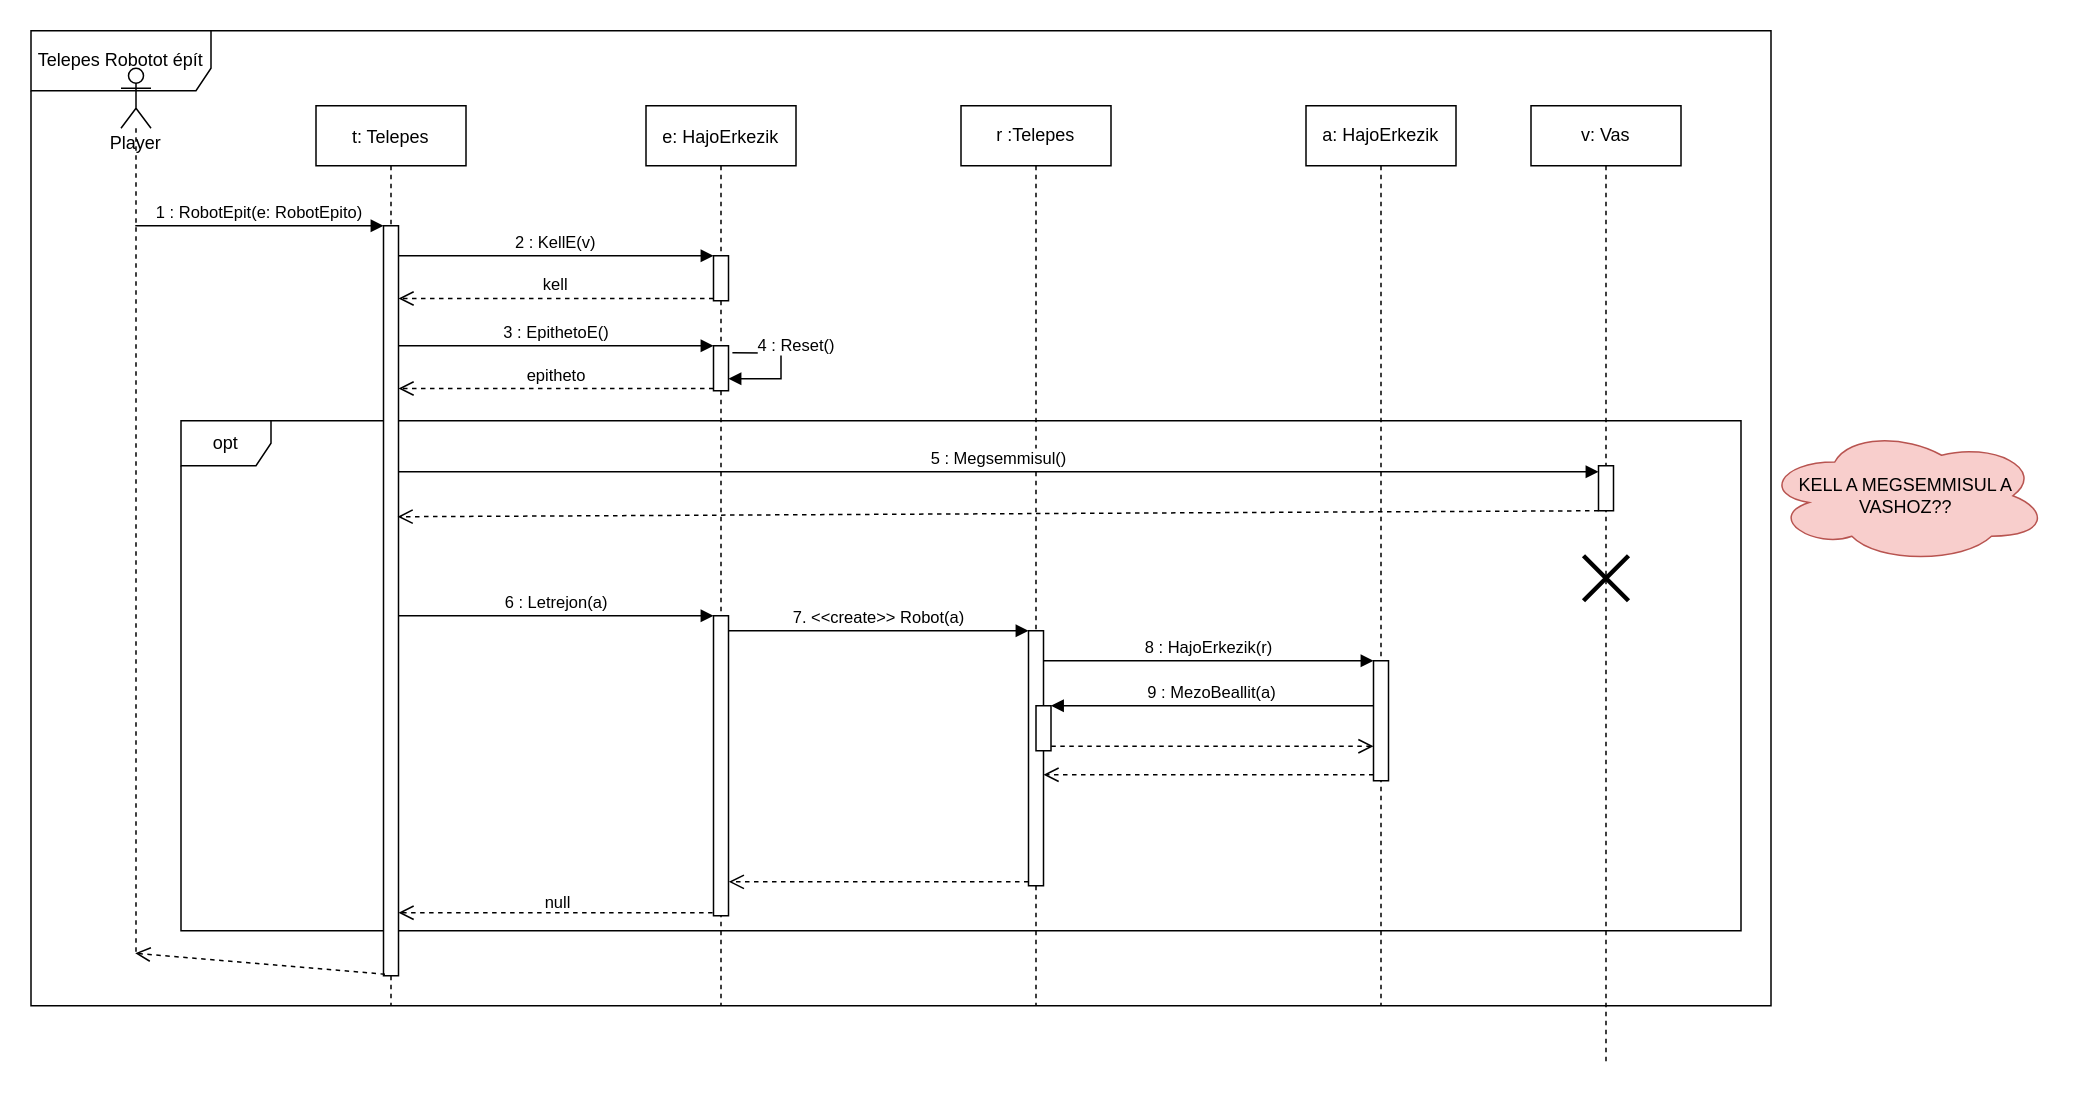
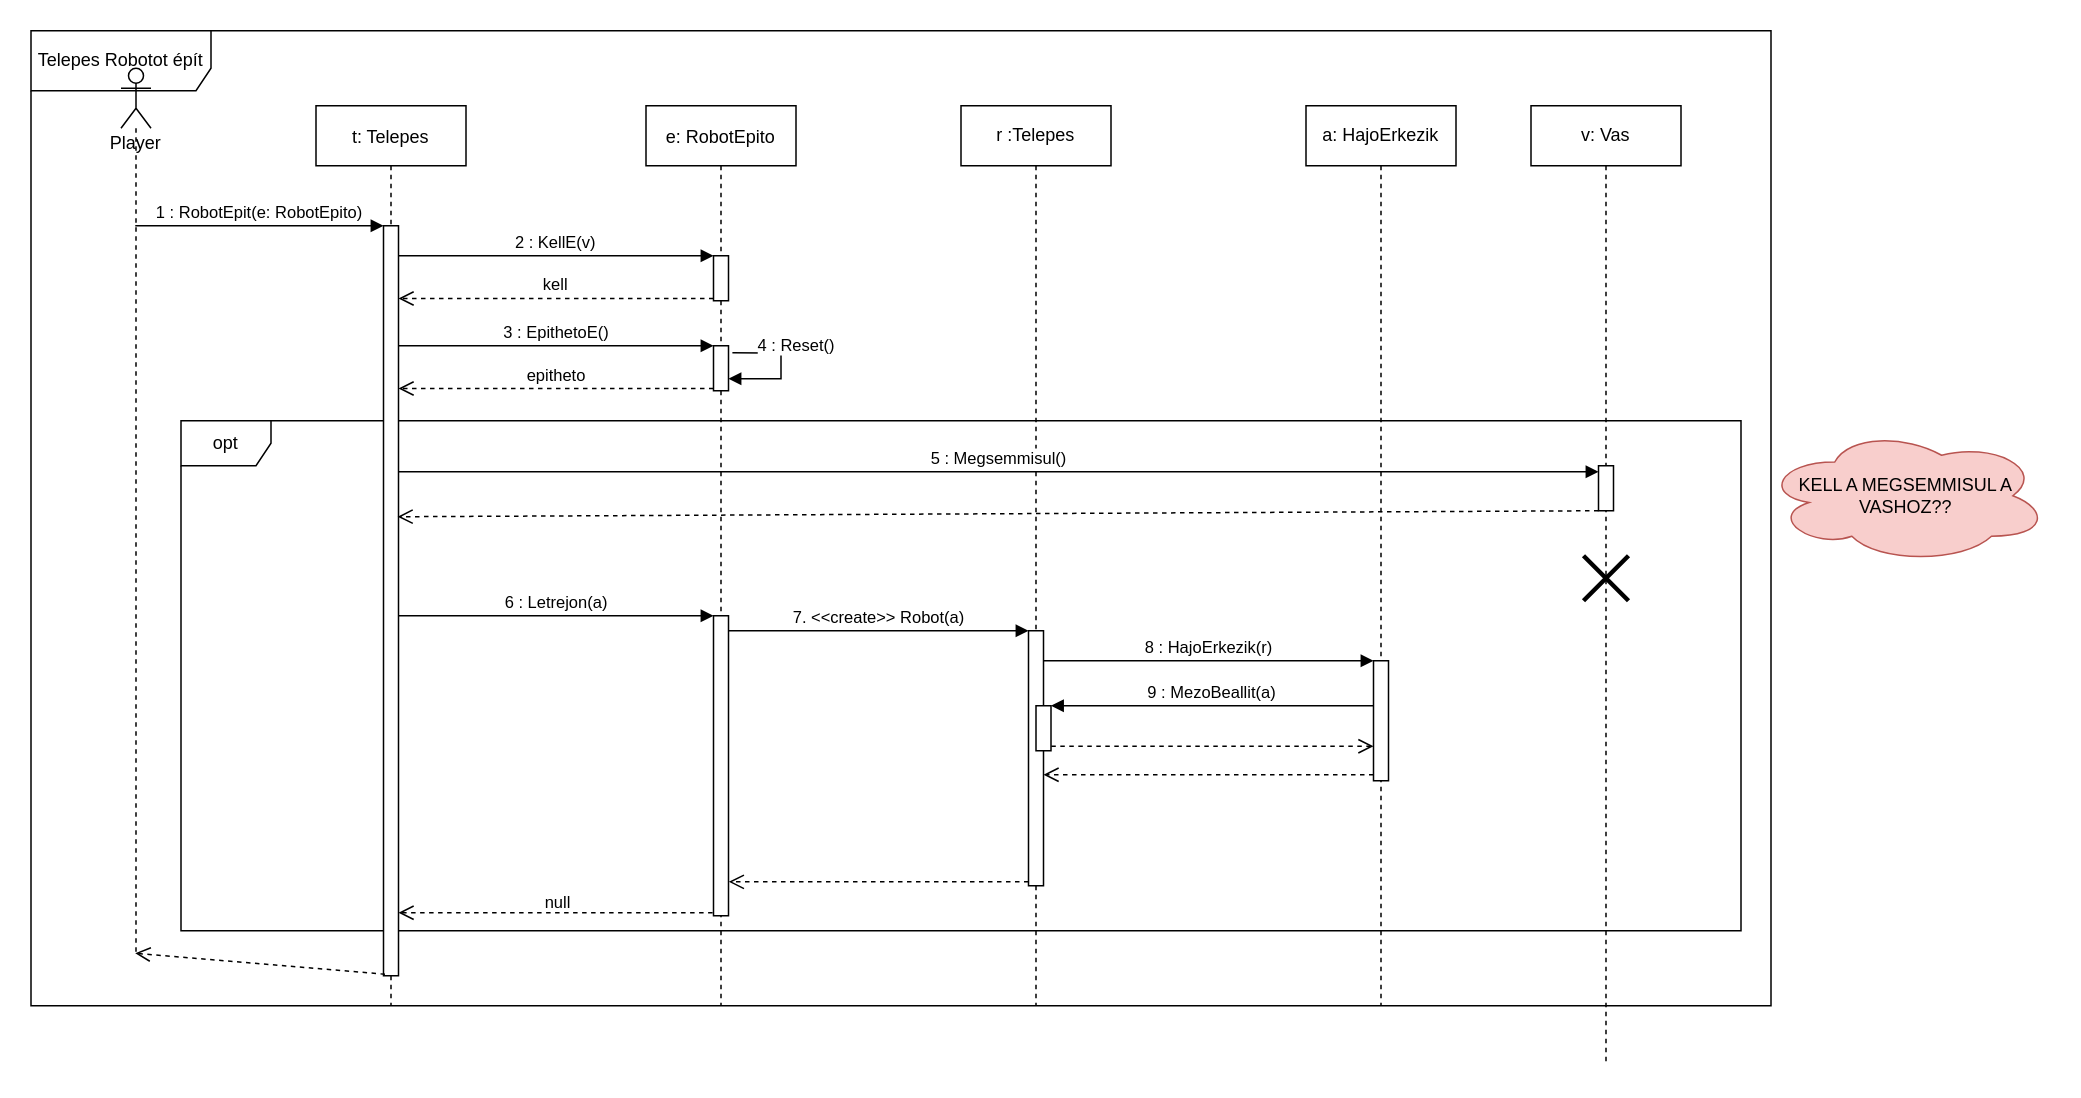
node "e: HajoErkezik": label "e: HajoErkezik" -> "e: RobotEpito"
